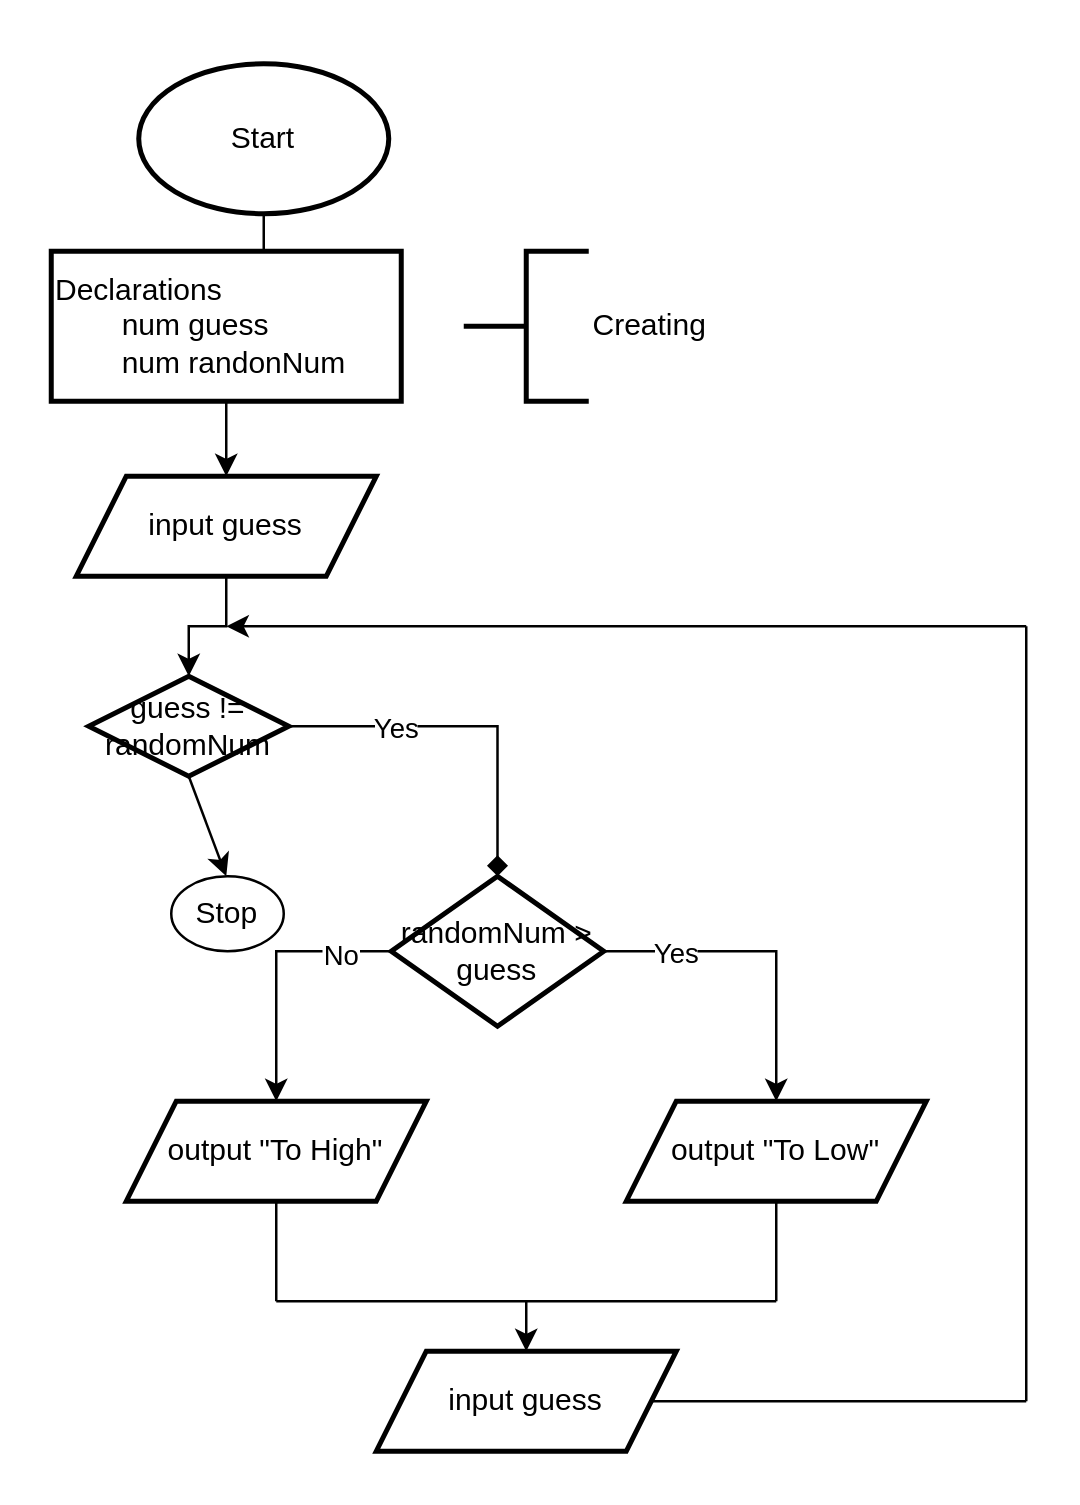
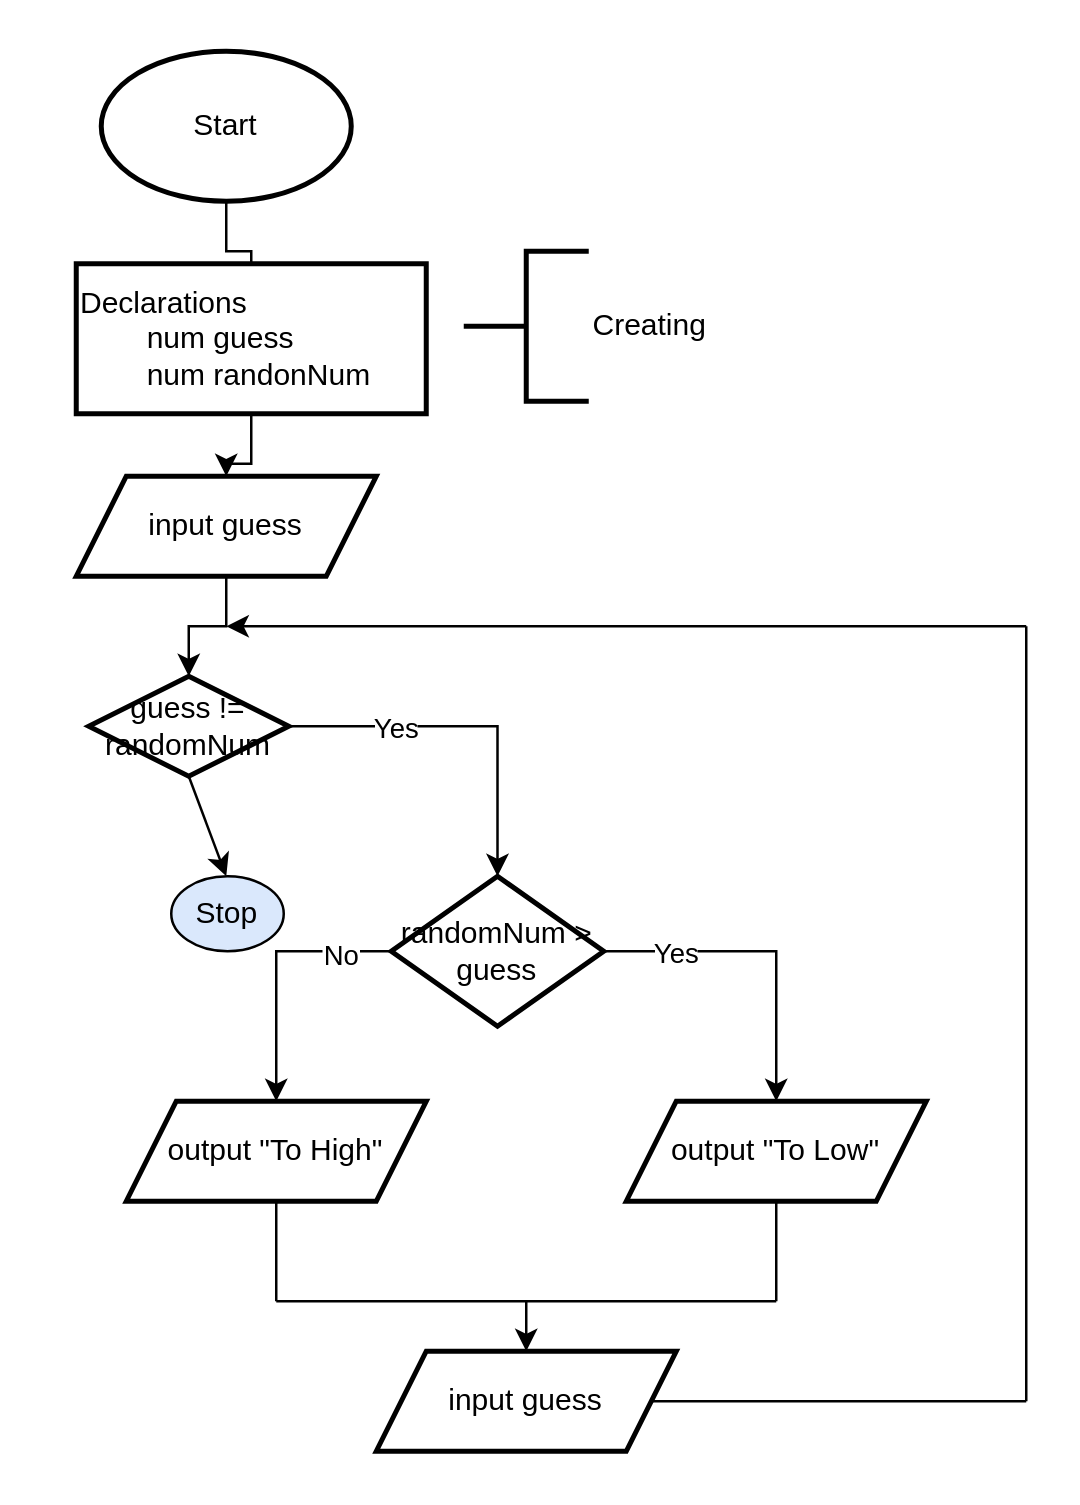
node "Start": moved (264, 139) -> (226, 126)
node "Declarations num guess num randonNum": moved (226, 326) -> (251, 339)
edge "guess != randomNum" -> "randomNum > guess": arrowhead diamond -> classic
node "Stop": fillcolor #ffffff -> #dae8fc
